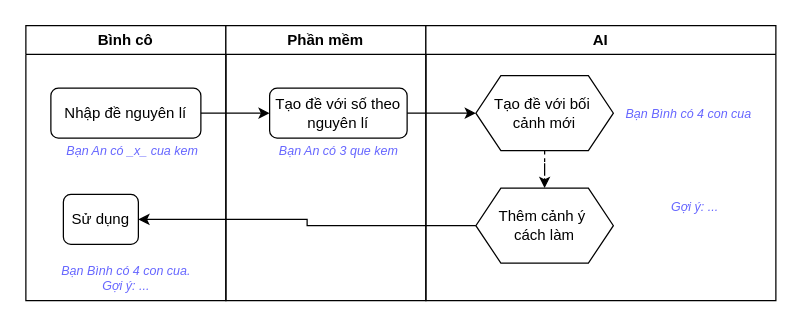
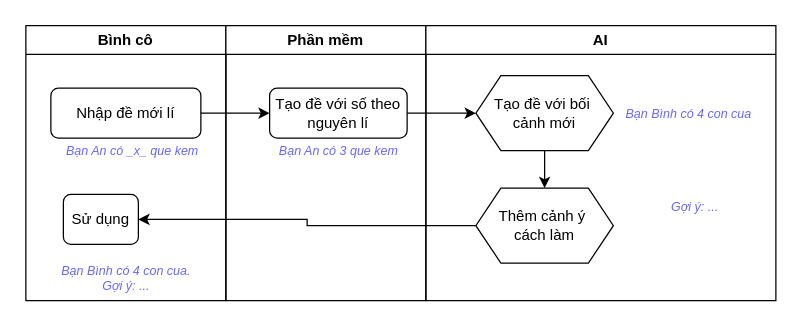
node "Nhập đề nguyên lí": label "Nhập đề nguyên lí" -> "Nhập đề mới lí"
node "Bạn An có _x_ cua kem": label "Bạn An có _x_ cua kem" -> "Bạn An có _x_ que kem"
edge "Tạo đề với bối cảnh mới" -> "Thêm cảnh ý cách làm": style dashed -> solid
